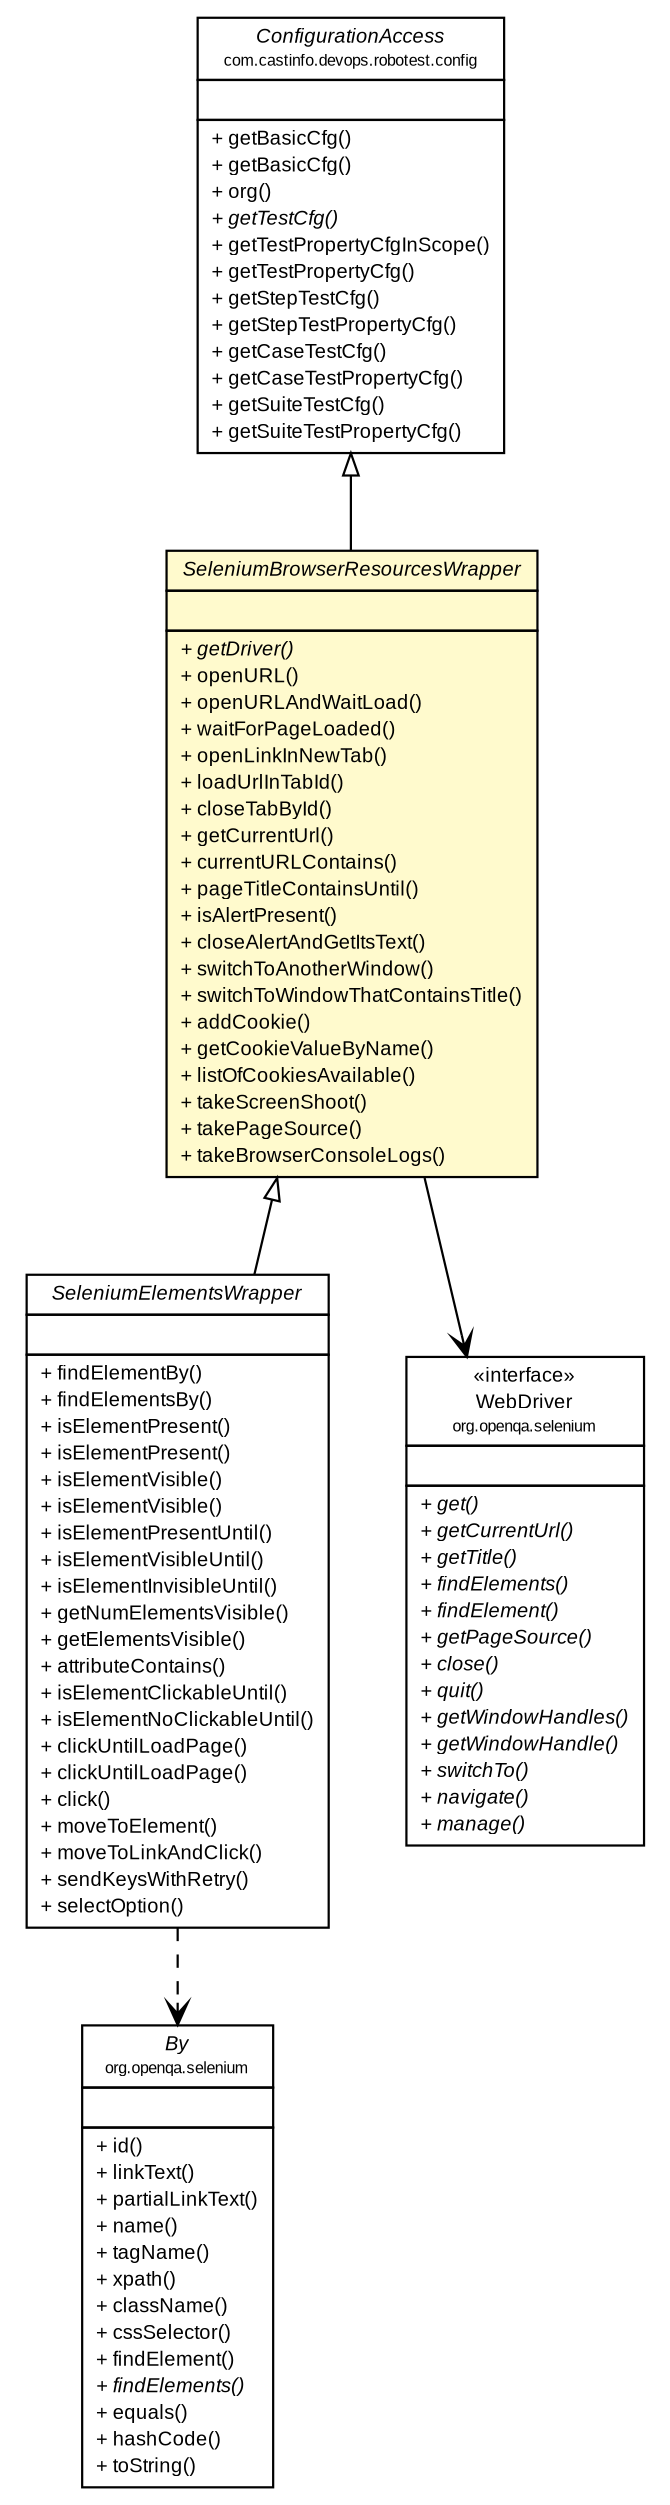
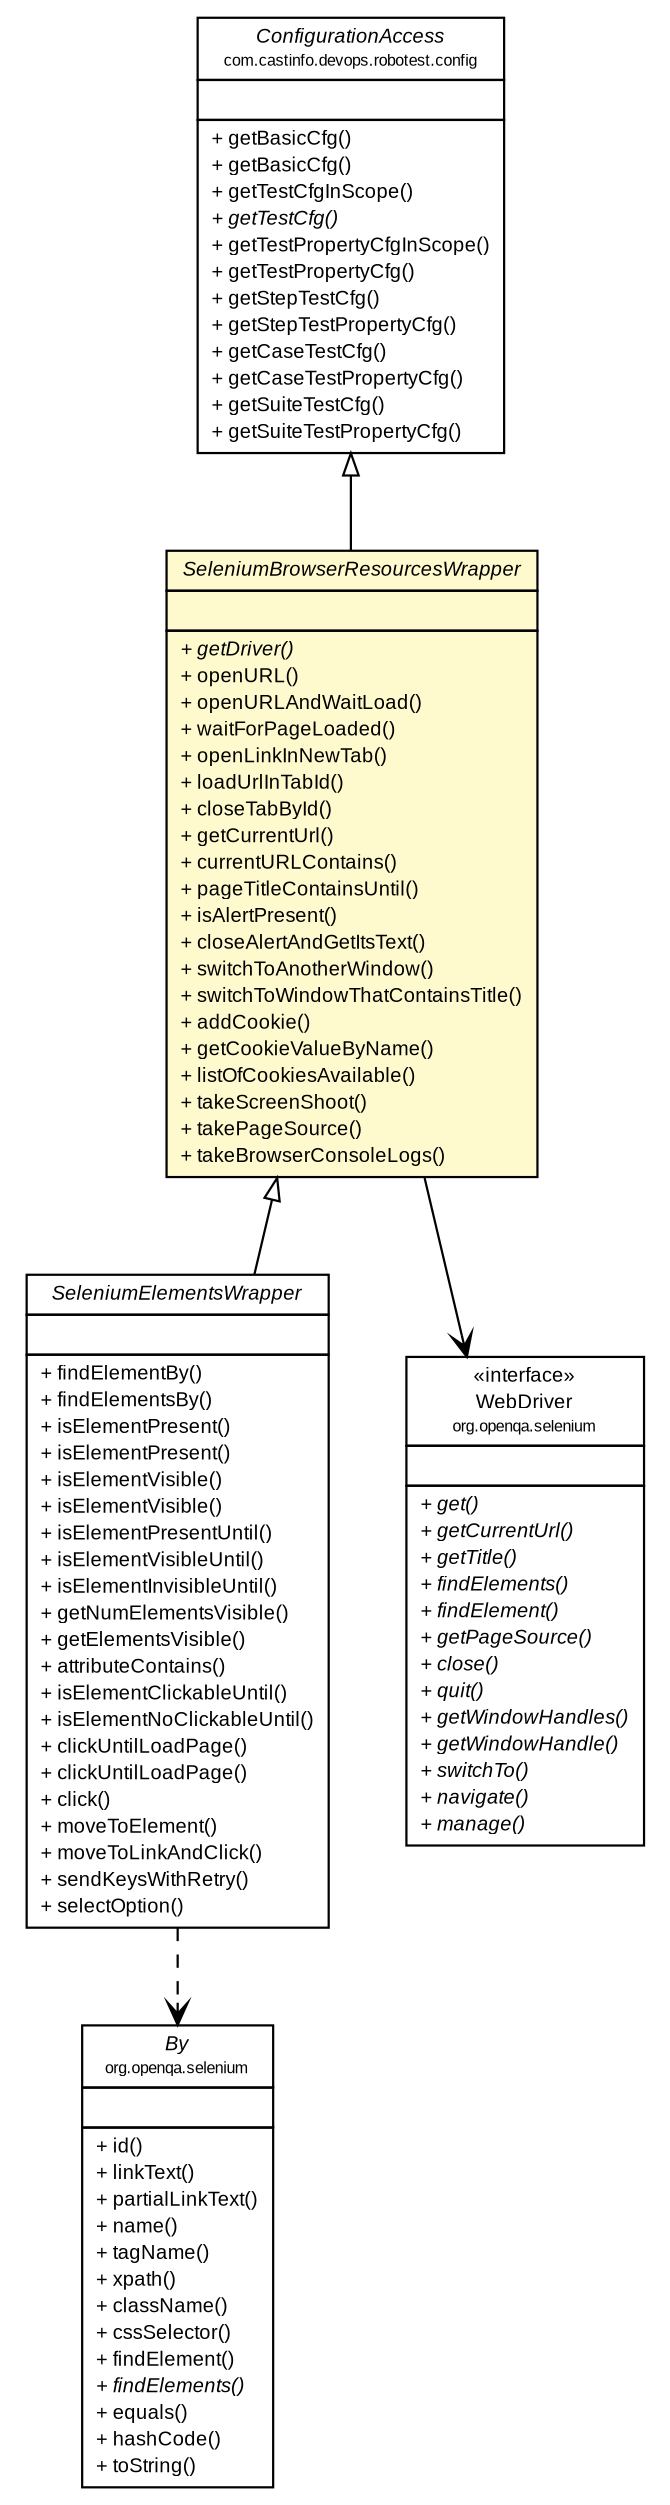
node "ConfigurationAccess": text "+ org()" -> "+ getTestCfgInScope()"
